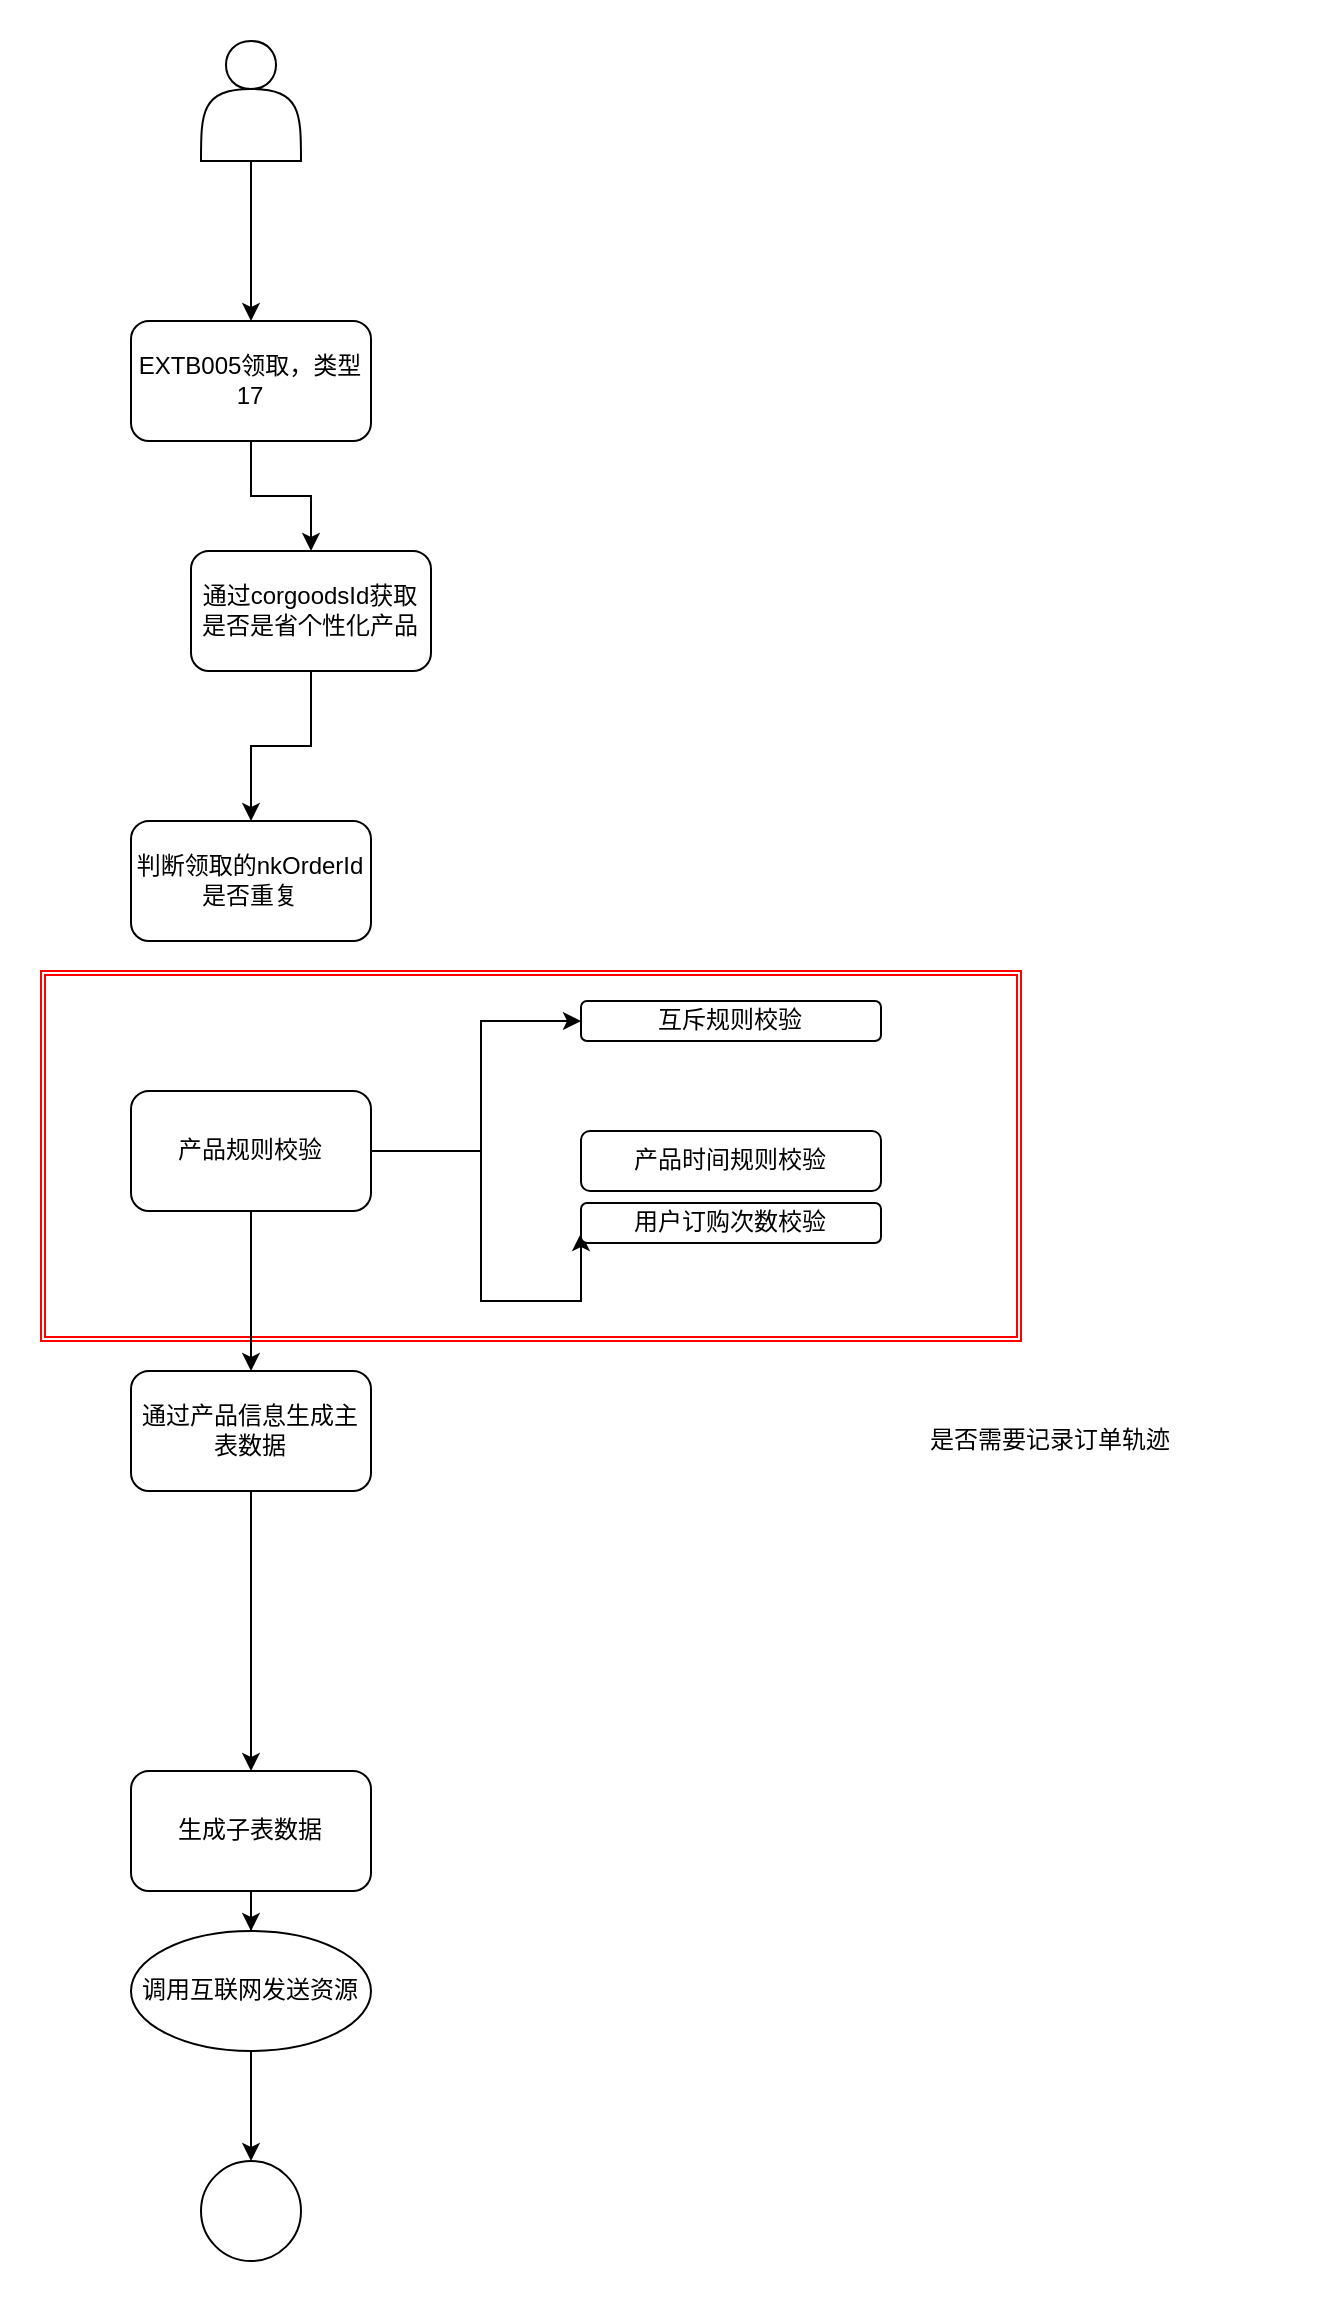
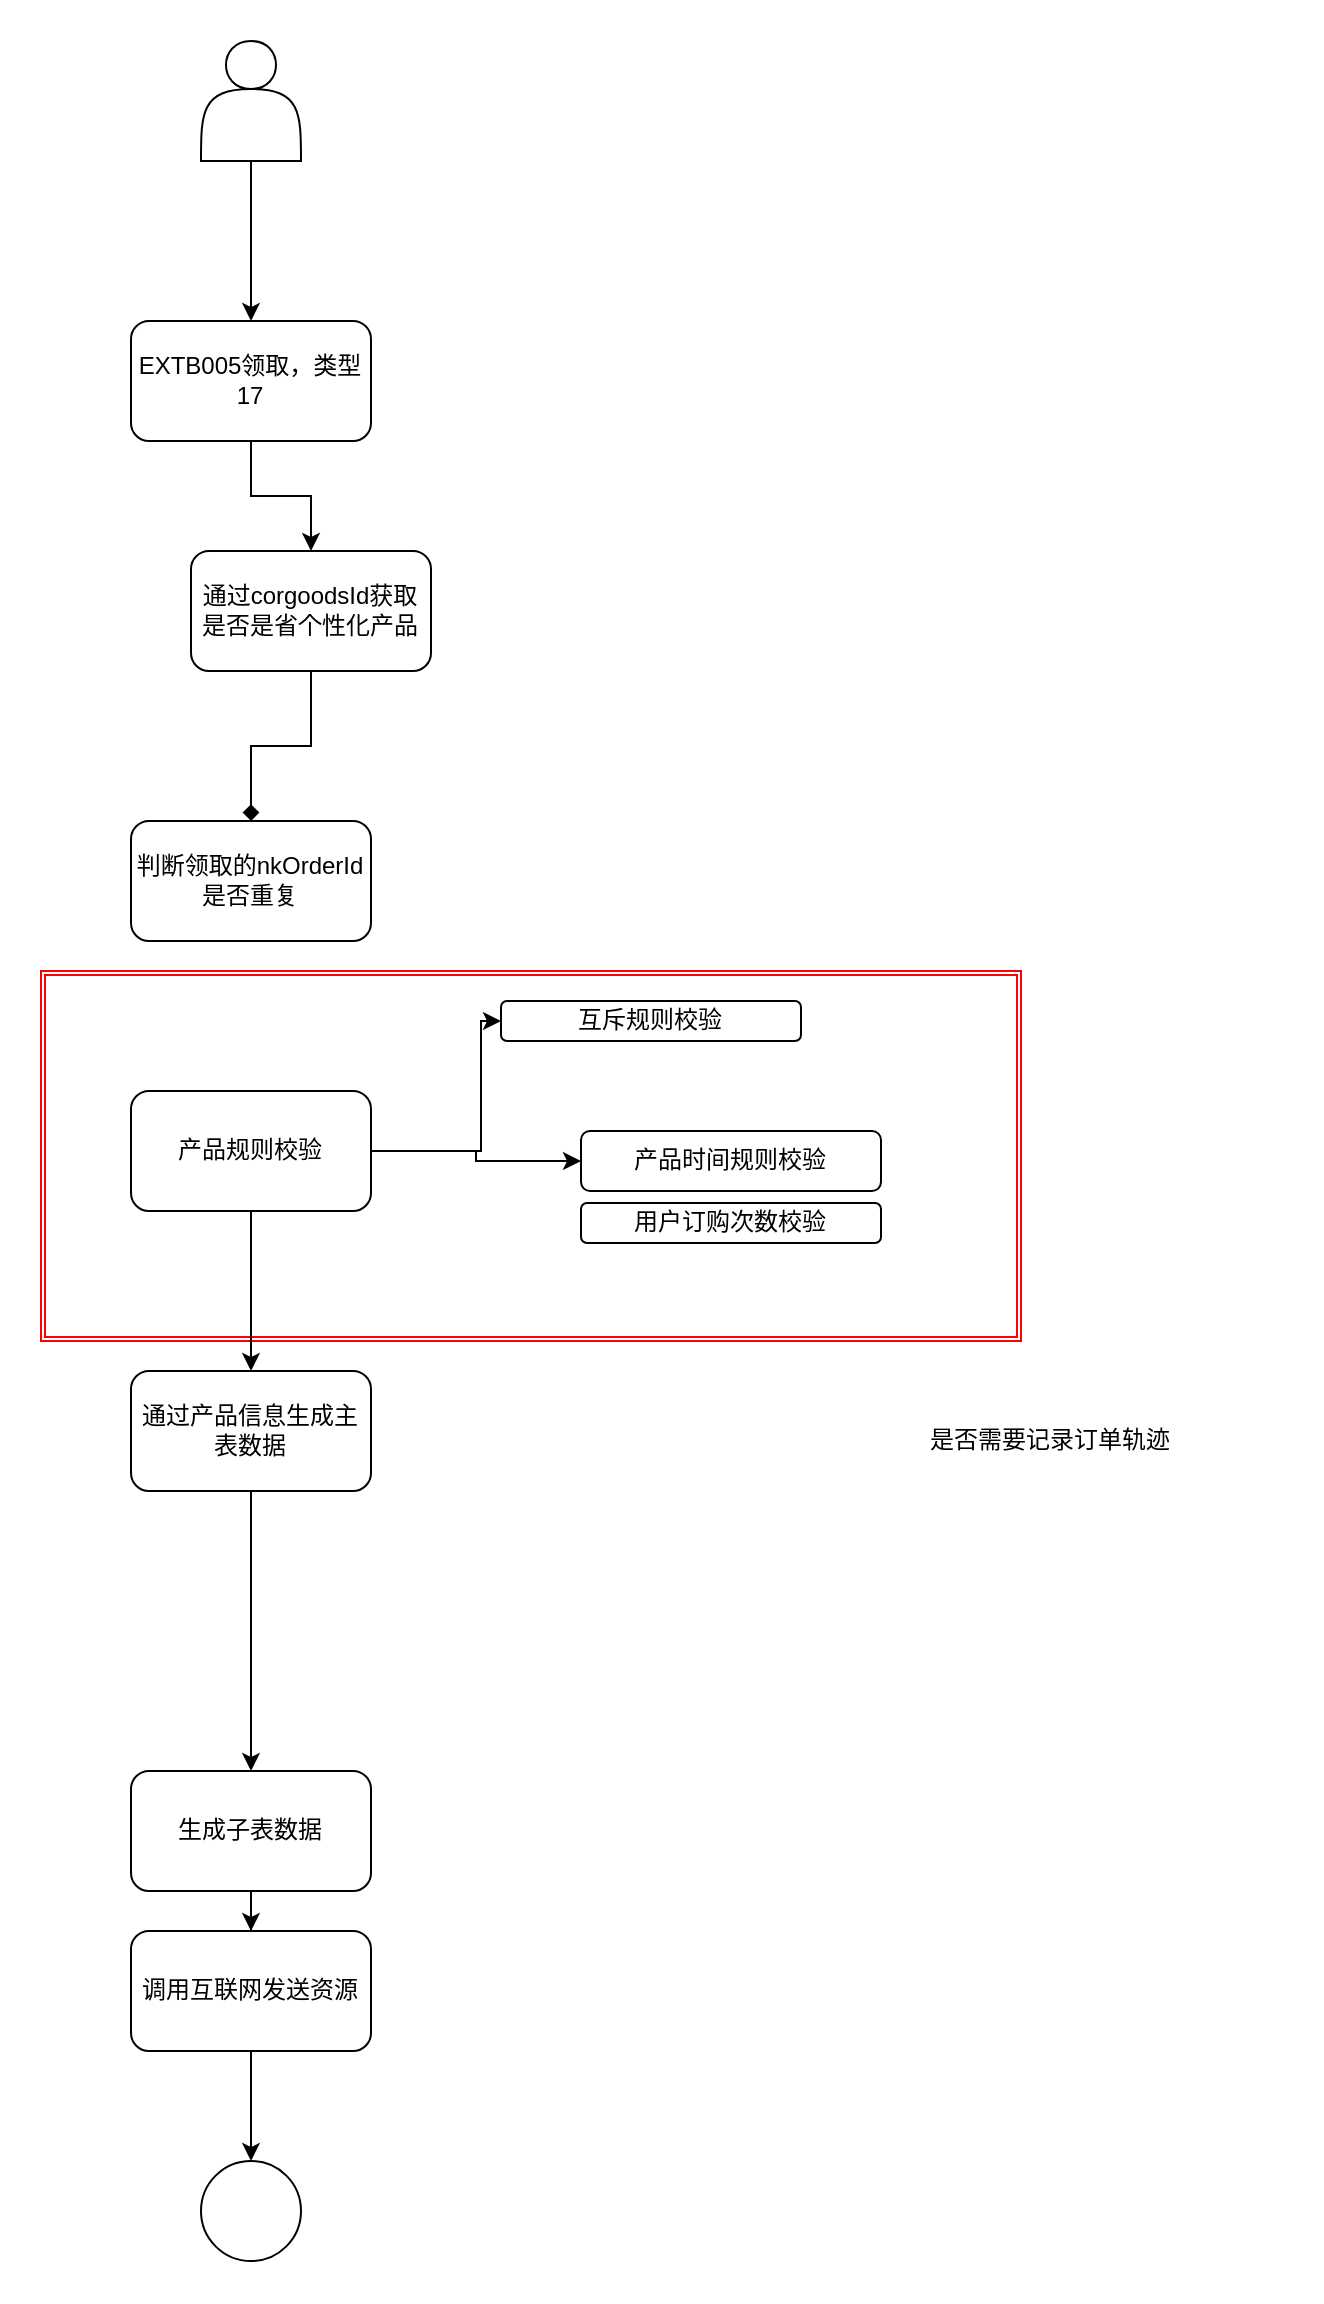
edge "通过corgoodsId获取是否是省个性化产品" -> "判断领取的nkOrderId是否重复": arrowhead classic -> diamond
node "互斥规则校验": moved (731, 1021) -> (651, 1021)
edge "产品规则校验" -> "产品时间规则校验": added
edge "产品规则校验" -> "用户订购次数校验": removed
node "调用互联网发送资源": shape ellipse -> rounded rectangle
